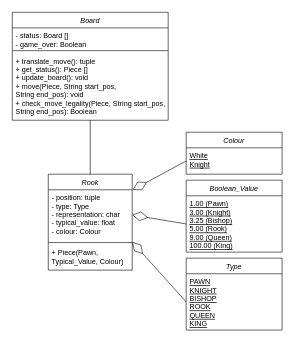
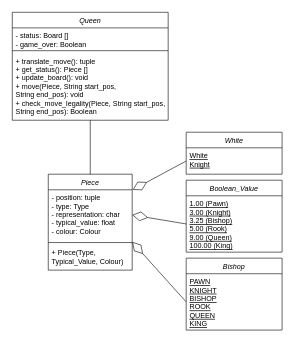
node "Board": label "Board" -> "Queen"
node "Colour": label "Colour" -> "White"
node "Rook": label "Rook" -> "Piece"
node "+ Piece(Pawn, Typical_Value, Colour)": label "+ Piece(Pawn, Typical_Value, Colour)" -> "+ Piece(Type, Typical_Value, Colour)"
node "Type": label "Type" -> "Bishop"
